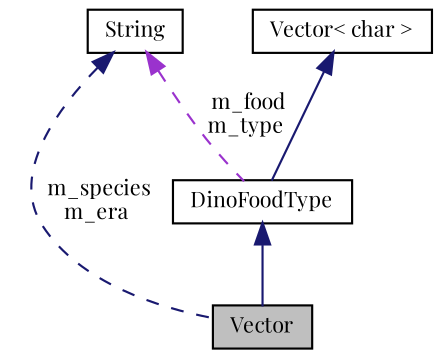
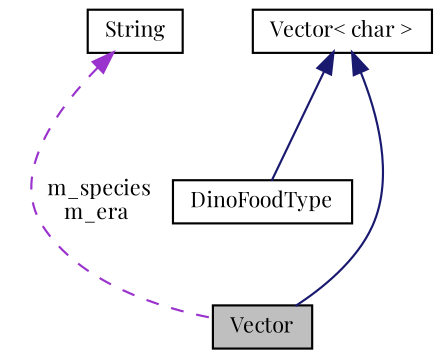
edge "DinoFoodType" -> "String": removed, label "m_food m_type"
edge "Vector" -> "String": color midnightblue -> darkorchid3
edge "Vector" -> "DinoFoodType": now "Vector" -> "Vector< char >"
